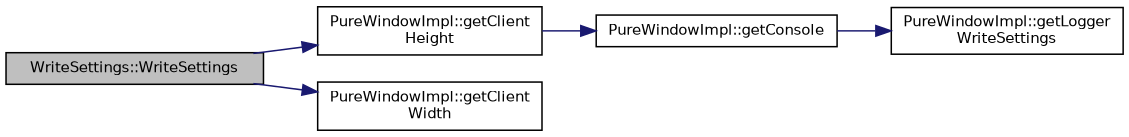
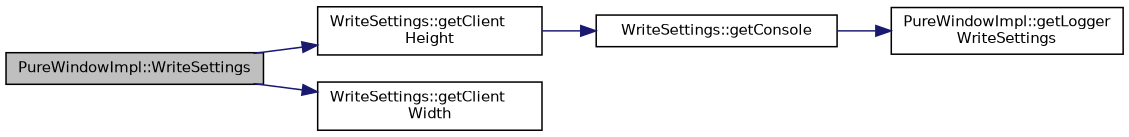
node "PureWindowImpl::getClient Height": label "PureWindowImpl::getClient Height" -> "WriteSettings::getClient Height"
node "PureWindowImpl::getConsole": label "PureWindowImpl::getConsole" -> "WriteSettings::getConsole"
node "WriteSettings::WriteSettings": label "WriteSettings::WriteSettings" -> "PureWindowImpl::WriteSettings"
node "PureWindowImpl::getClient Width": label "PureWindowImpl::getClient Width" -> "WriteSettings::getClient Width"
